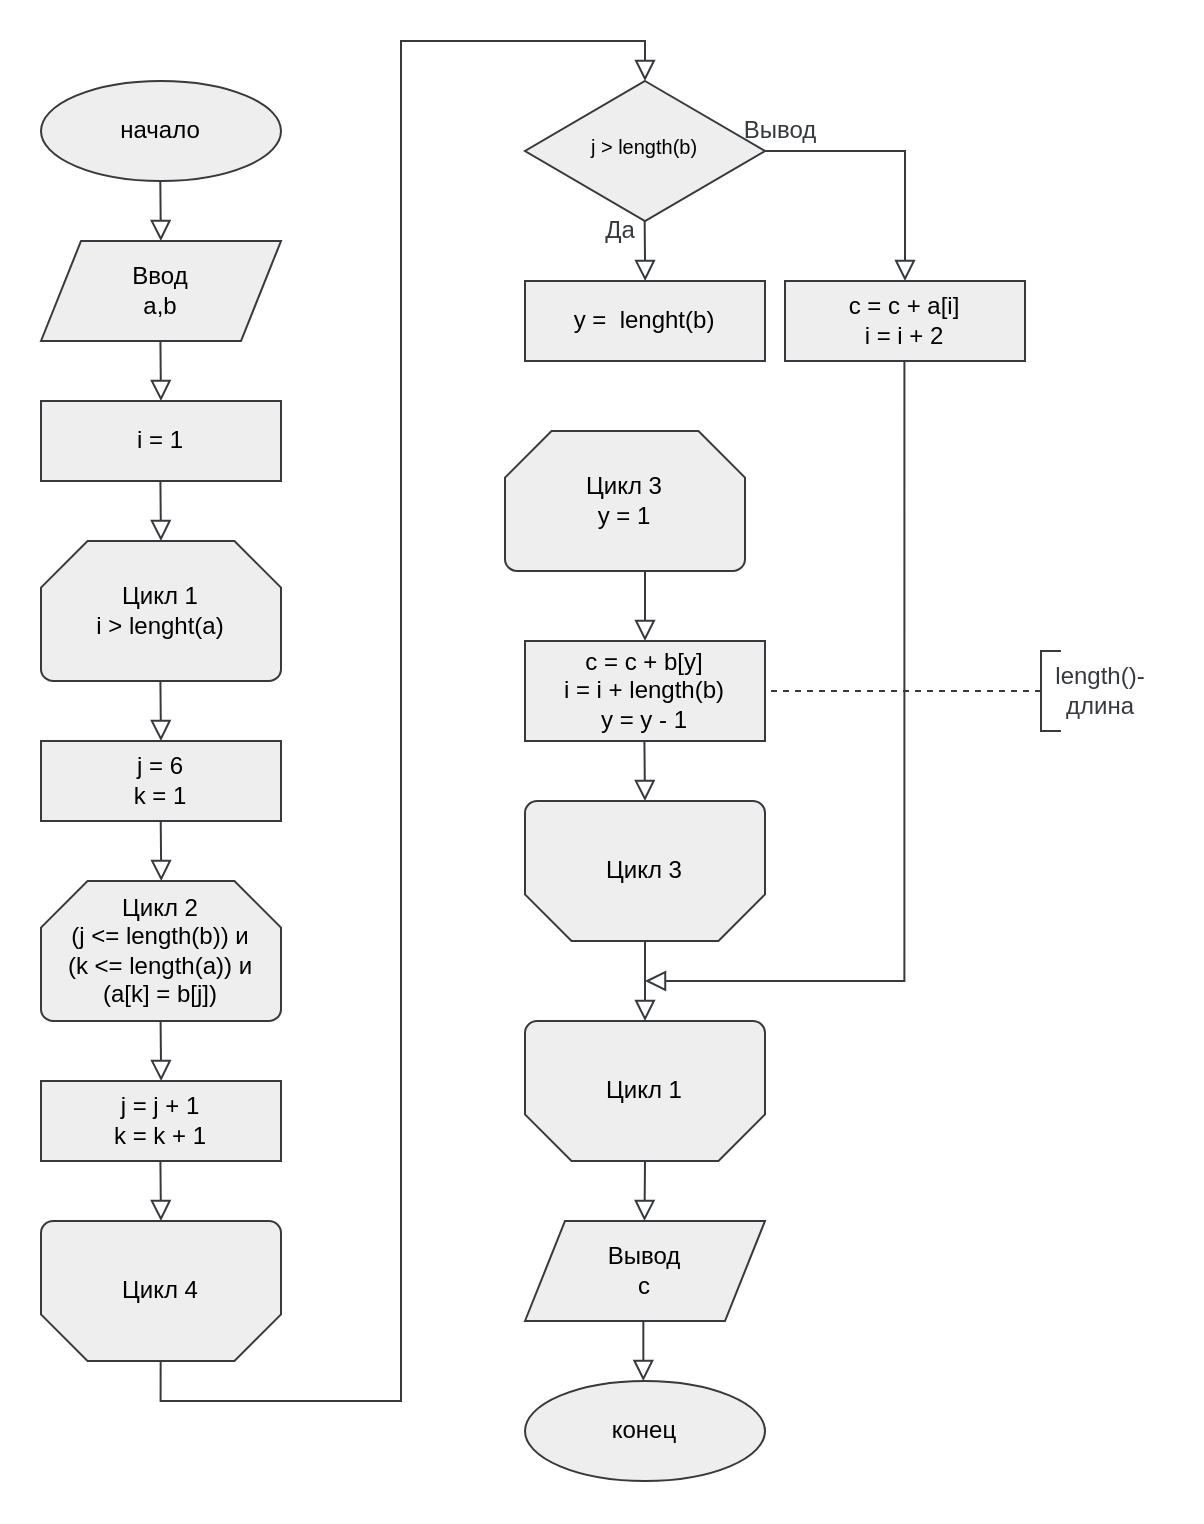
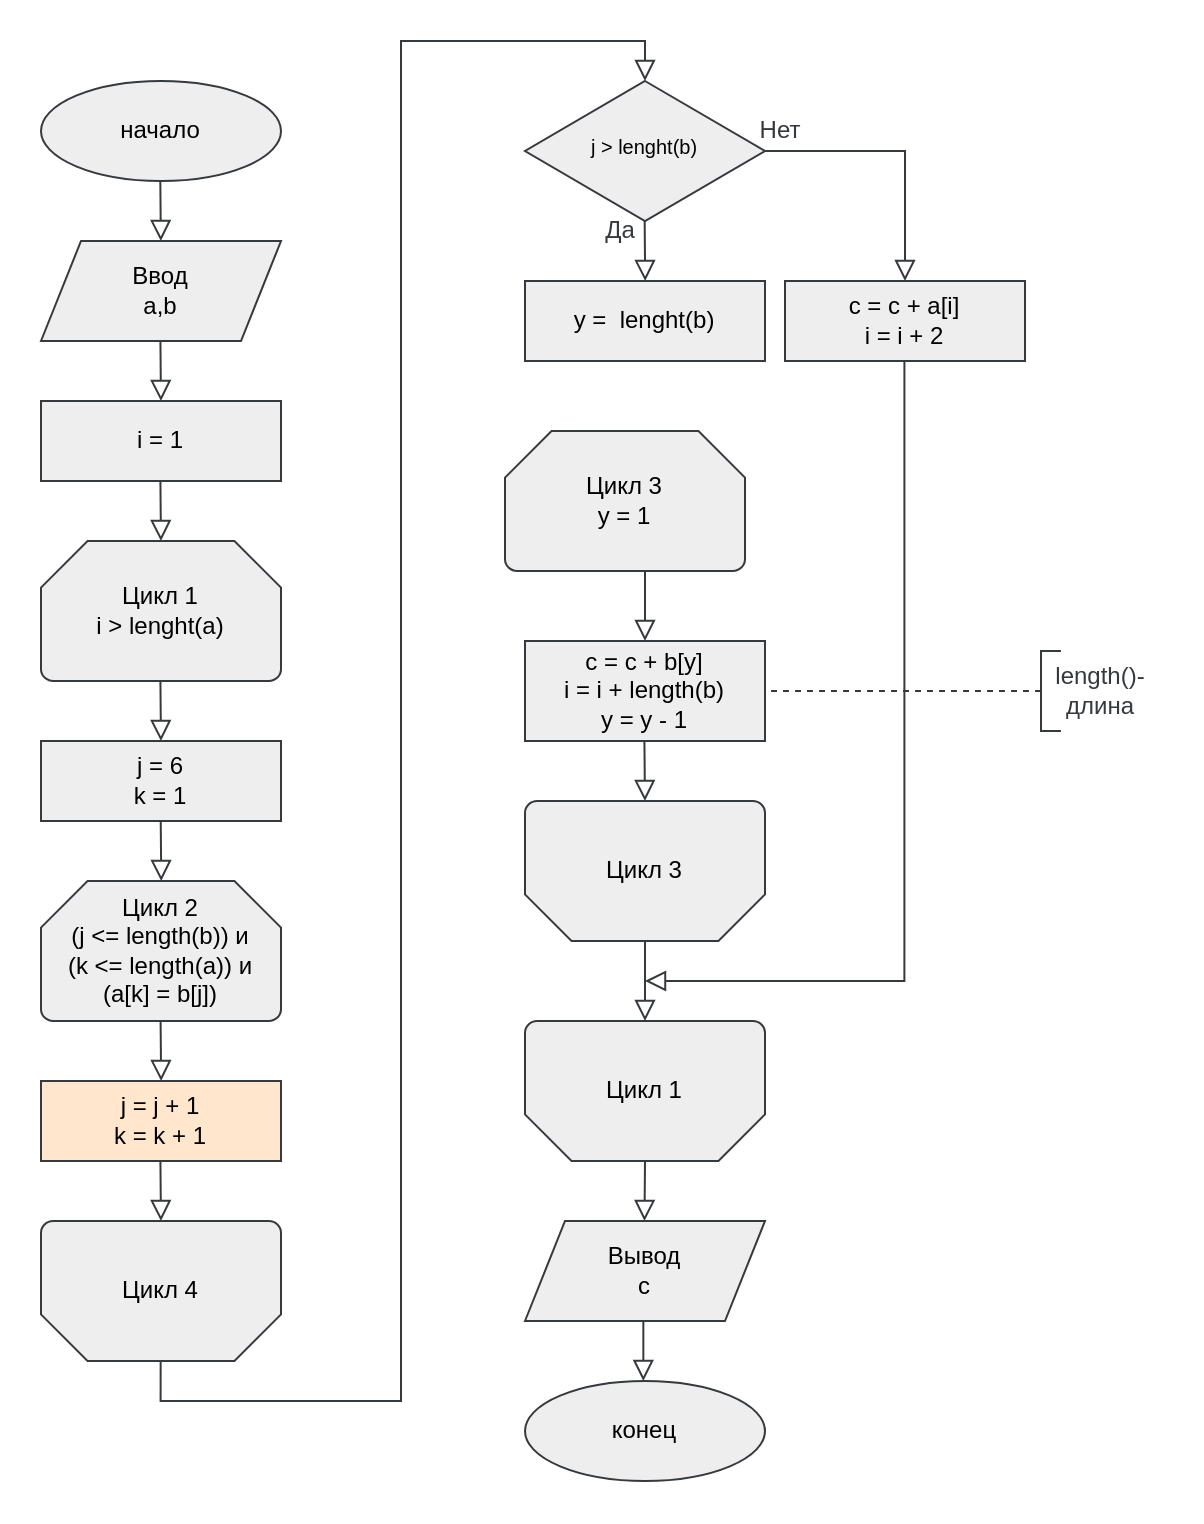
node "Вывод": label "Вывод" -> "Нет"
node "j > length(b)": label "j > length(b)" -> "j > lenght(b)"
node "j = j + 1 k = k + 1": fillcolor #eeeeee -> #ffe6cc
